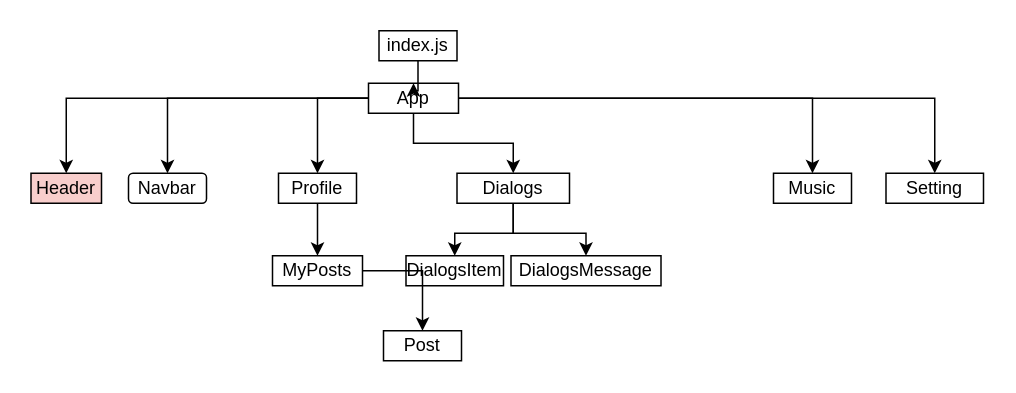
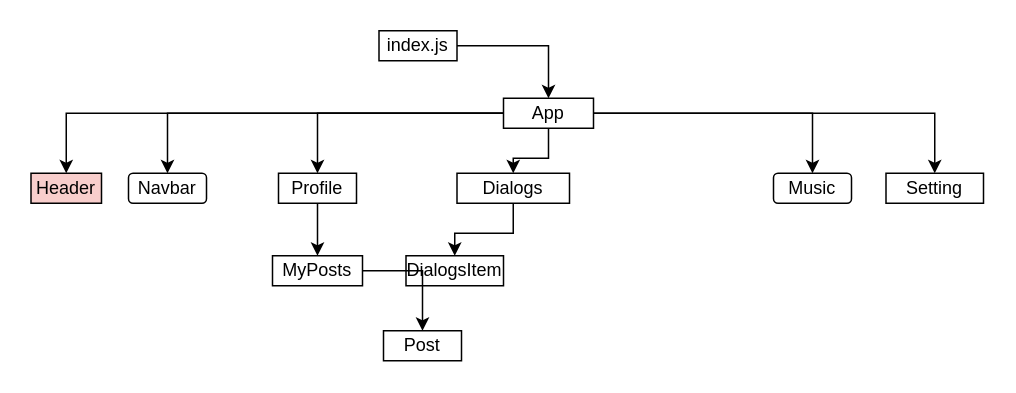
node "App": moved (413, 98) -> (548, 113)
node "Music": shape rectangle -> rounded rectangle
edge "Dialogs" -> "DialogsMessage": removed
node "DialogsMessage": removed
